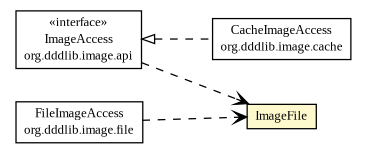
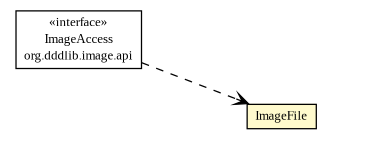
node "CacheImageAccess": removed
node "FileImageAccess": removed
